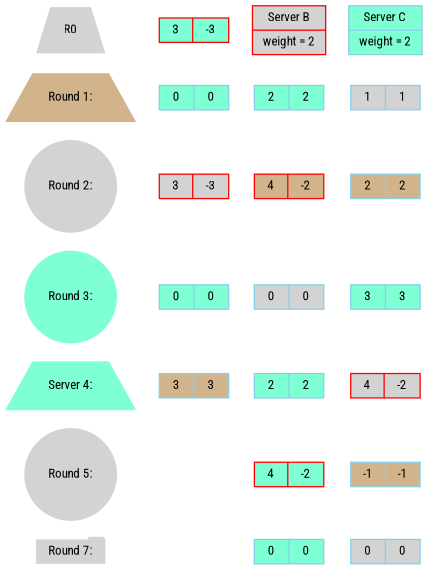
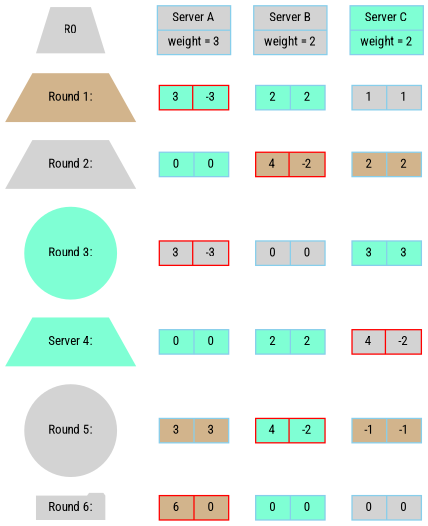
node "Server A": added
node "Server B": color red -> skyblue
node "Round 2:": shape circle -> trapezium
node "6": added
node "Round 7:": label "Round 7:" -> "Round 6:"
